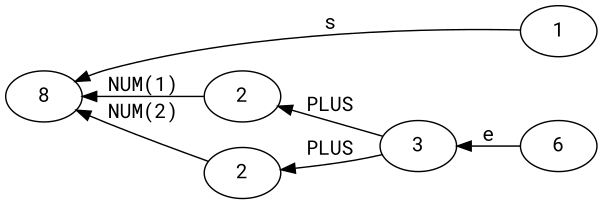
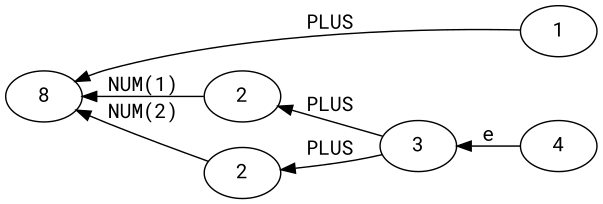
edge "1" -> "8": label "s" -> "PLUS"
node "6": label "6" -> "4"
